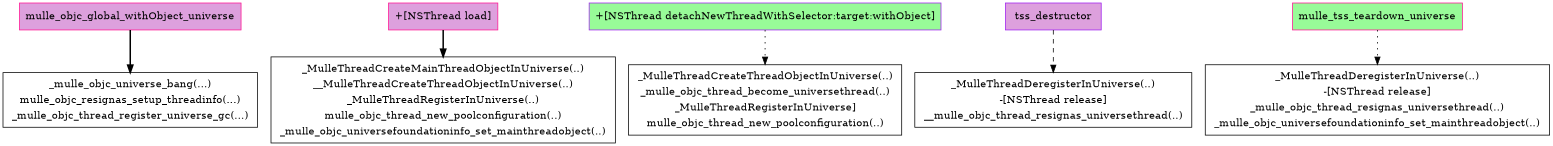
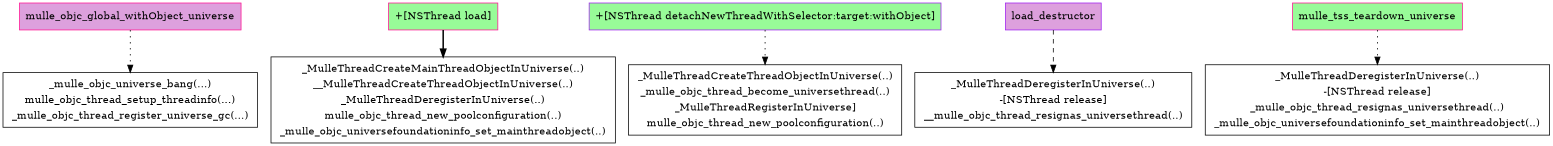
node "+[NSThread load]": fillcolor plum -> palegreen
node "tss_destructor": label "tss_destructor" -> "load_destructor"
edge "mulle_objc_global_withObject_universe" -> "_mulle_objc_universe_bang(...)": style bold -> dotted
node "_mulle_objc_universe_bang(...)": text "mulle_objc_resignas_setup_threadinfo(...)" -> "mulle_objc_thread_setup_threadinfo(...)"
node "_MulleThreadCreateMainThreadObjectInUniverse(..)": text "_MulleThreadRegisterInUniverse(..)" -> "_MulleThreadDeregisterInUniverse(..)"
